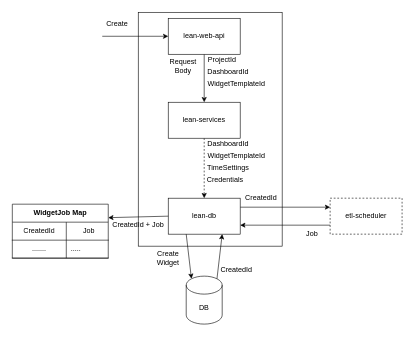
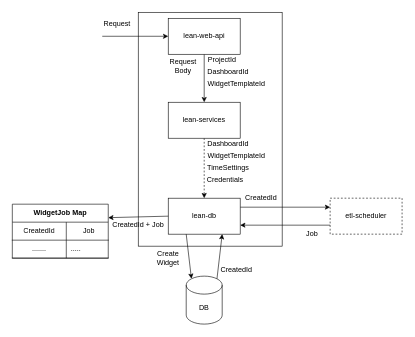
node "Create": label "Create" -> "Request"
